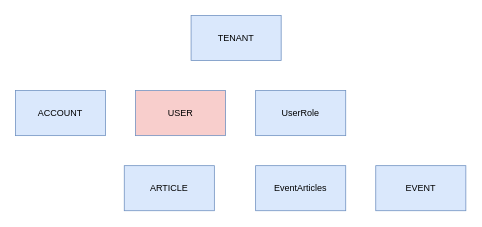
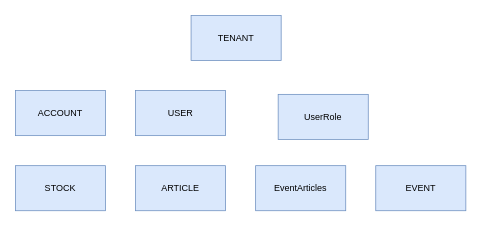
node "USER": fillcolor #f8cecc -> #dae8fc
node "UserRole": moved (300, 113) -> (323, 117)
node "STOCK": added
node "ARTICLE": moved (169, 188) -> (180, 188)
